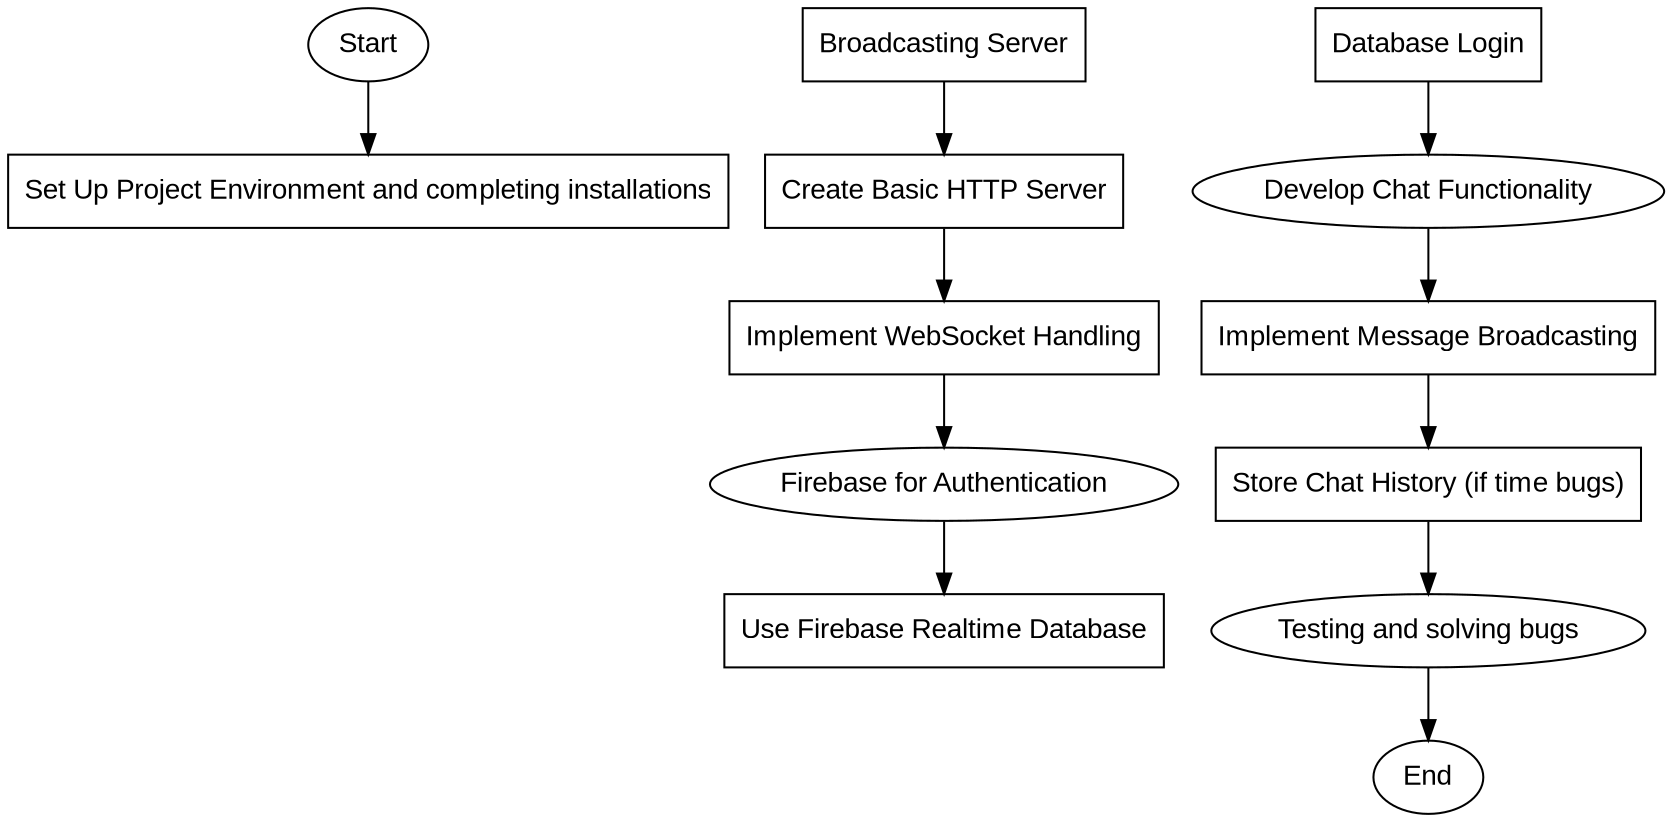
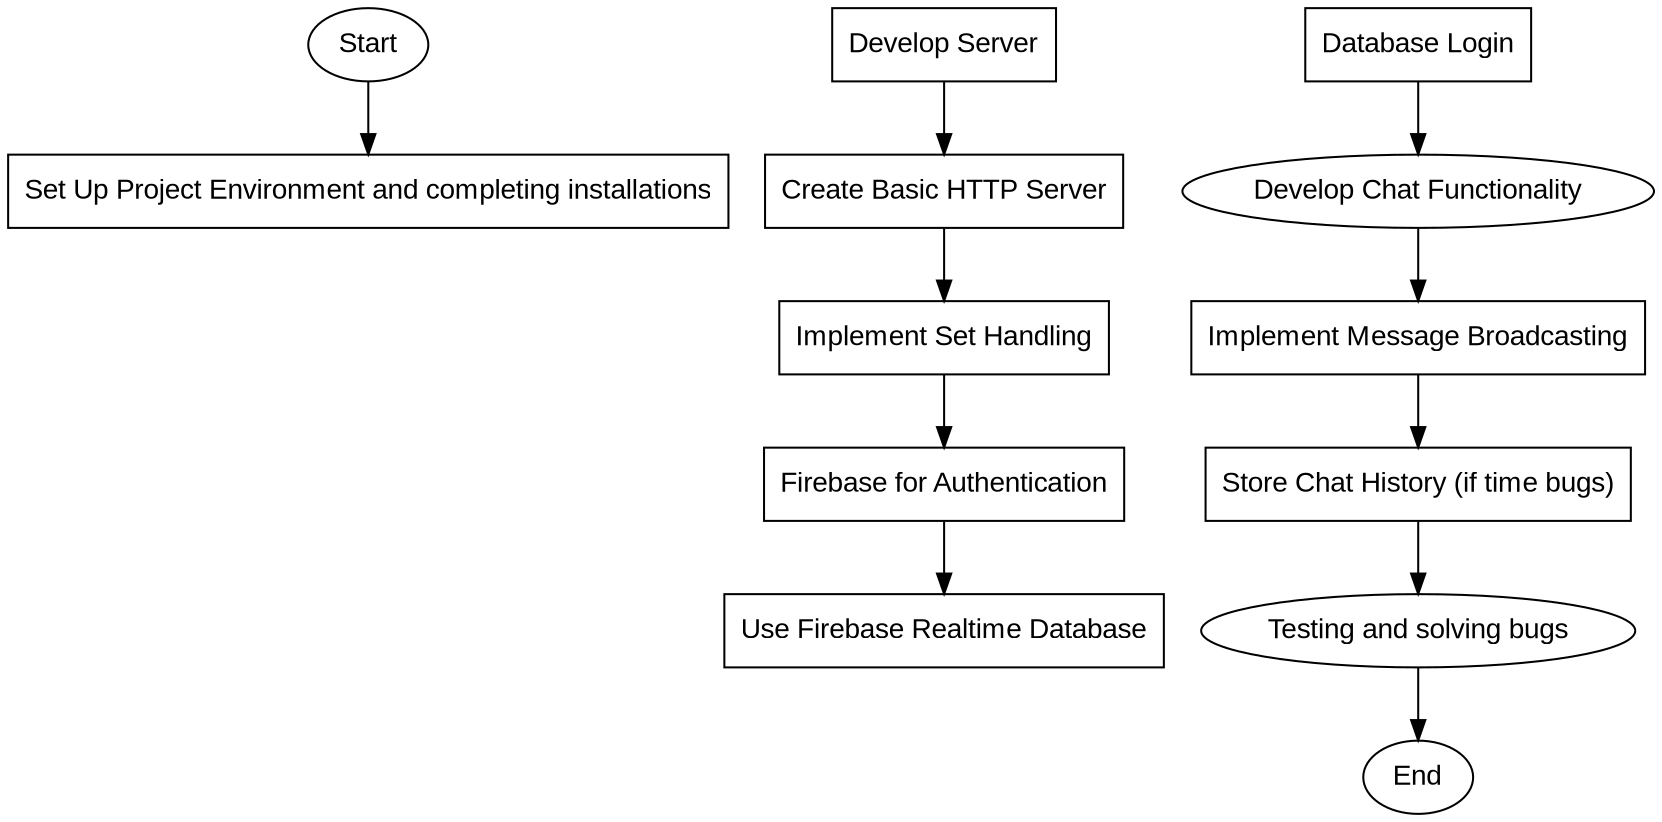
node "Broadcasting Server": label "Broadcasting Server" -> "Develop Server"
node "Implement WebSocket Handling": label "Implement WebSocket Handling" -> "Implement Set Handling"
node "Firebase for Authentication": shape ellipse -> box
